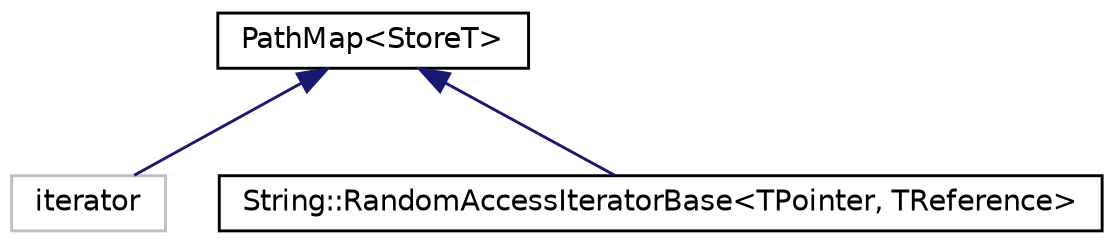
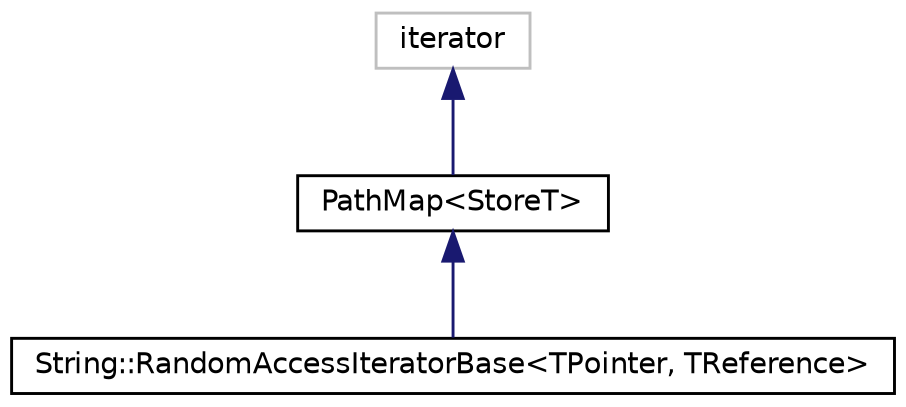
edge "iterator" -> "PathMap<StoreT>": reversed
